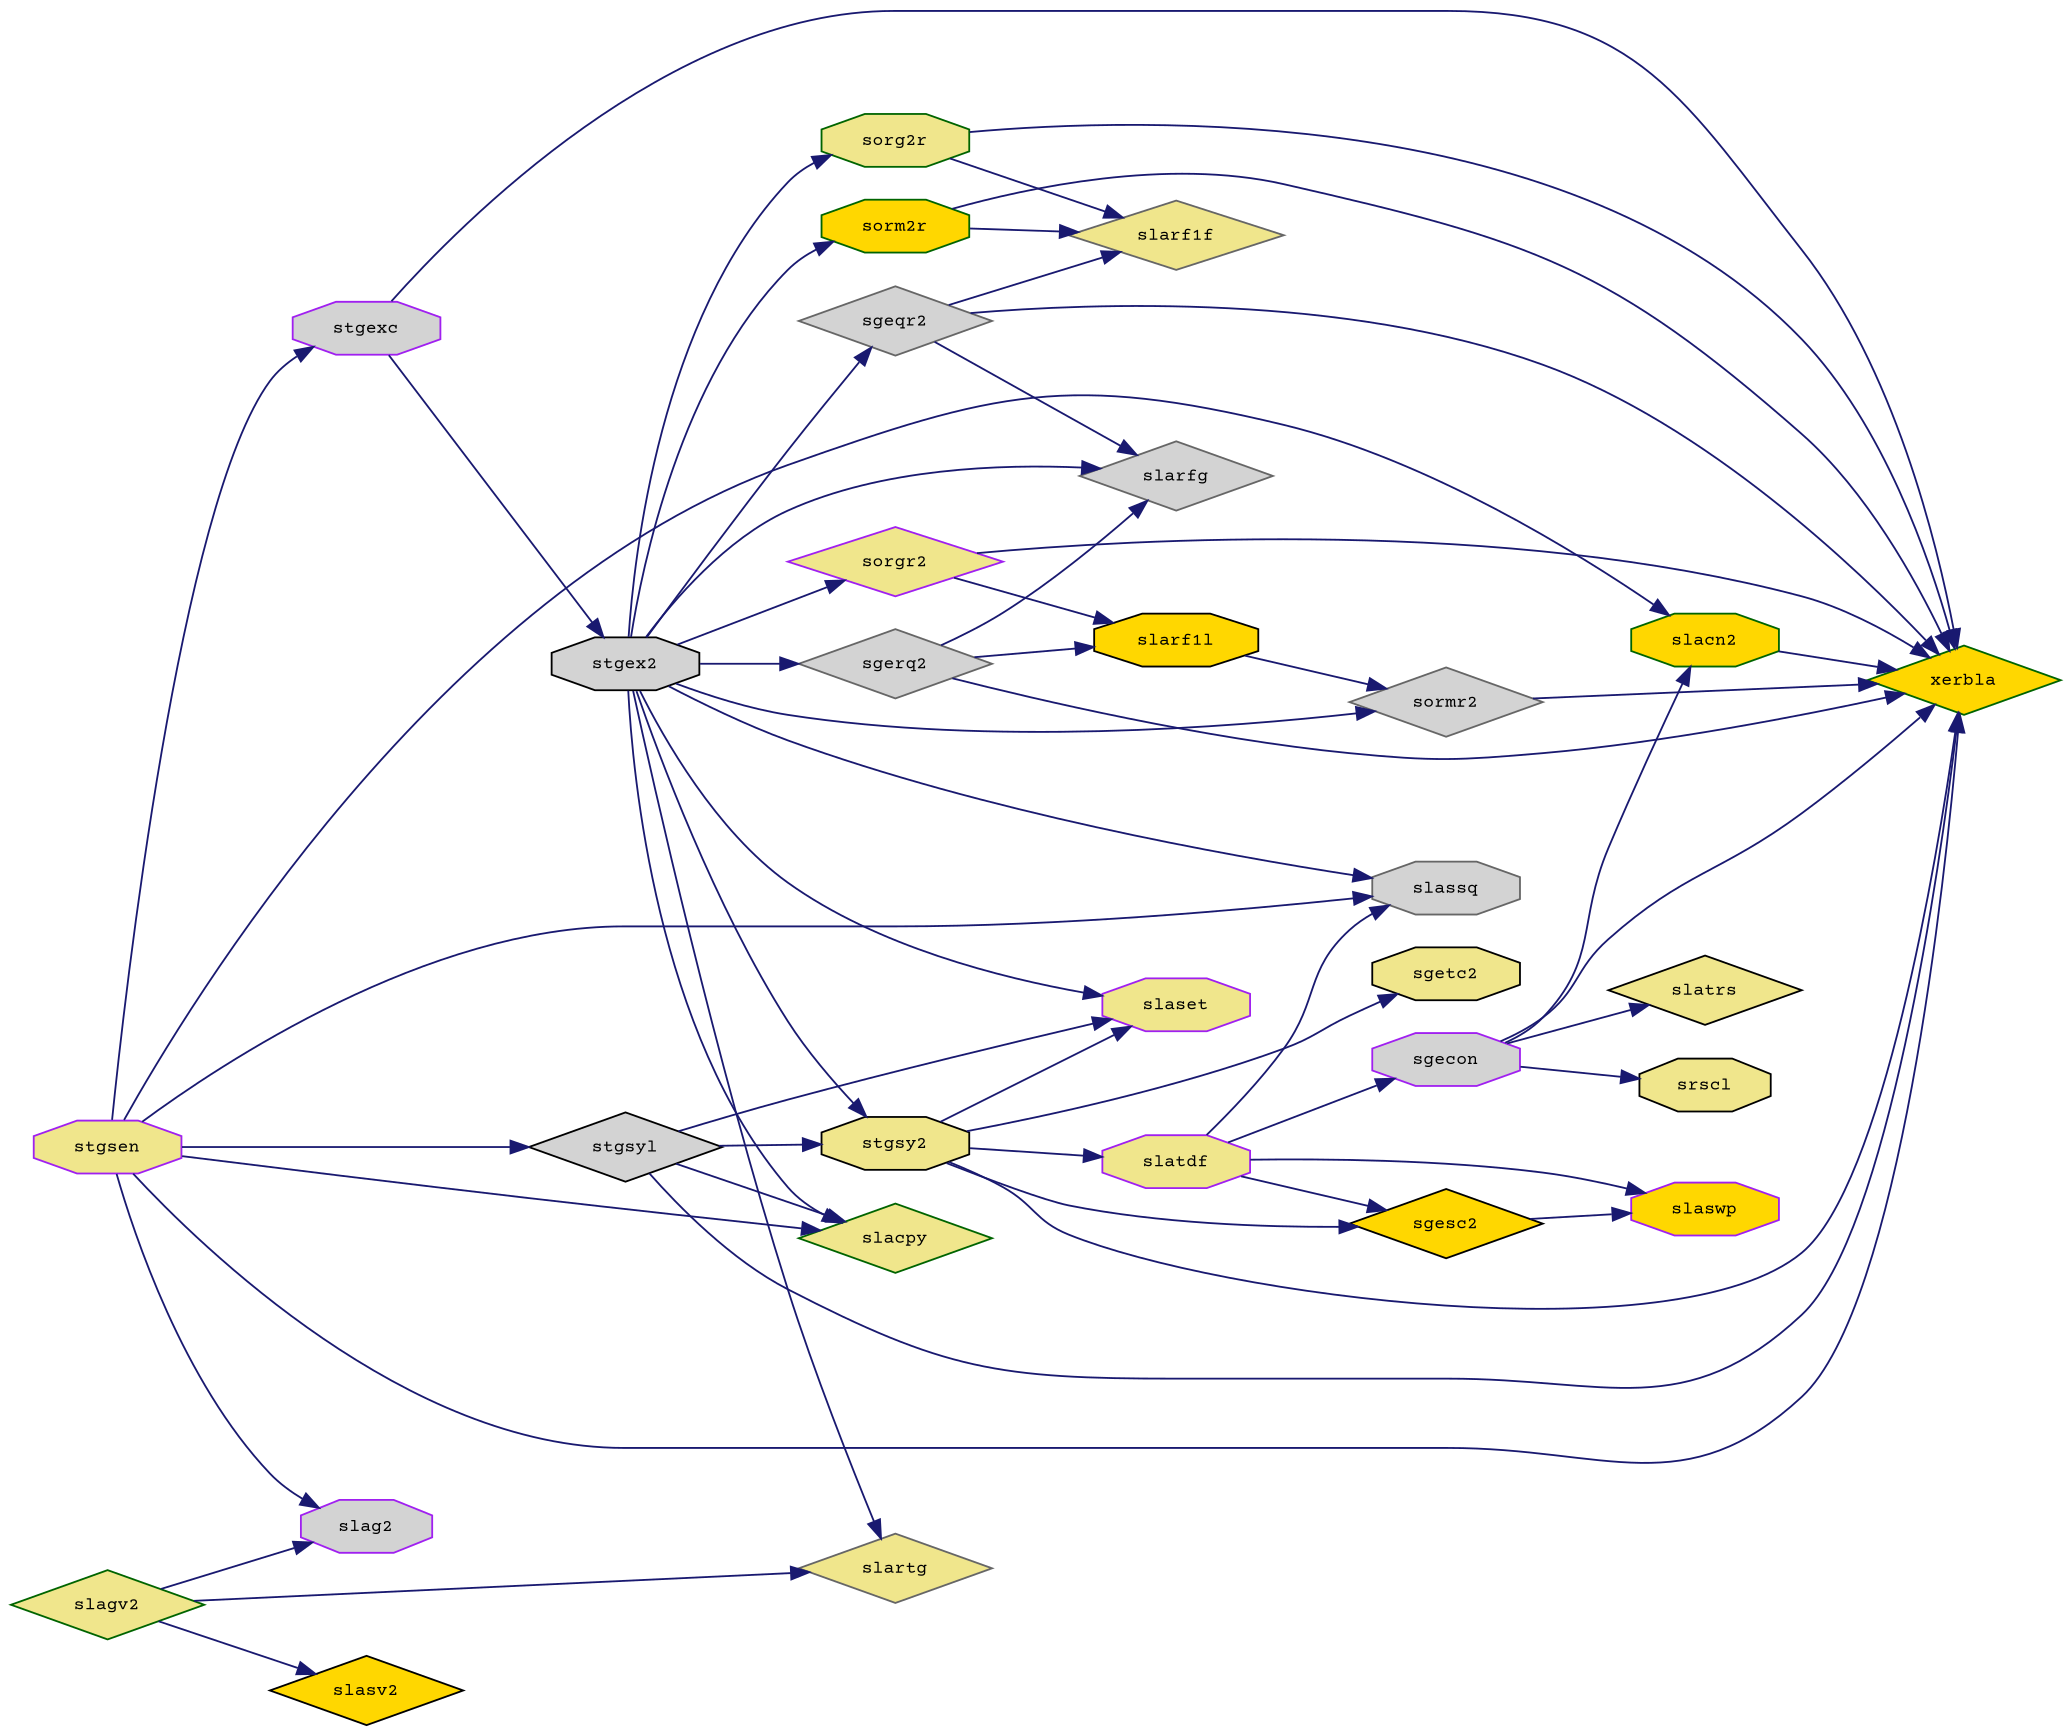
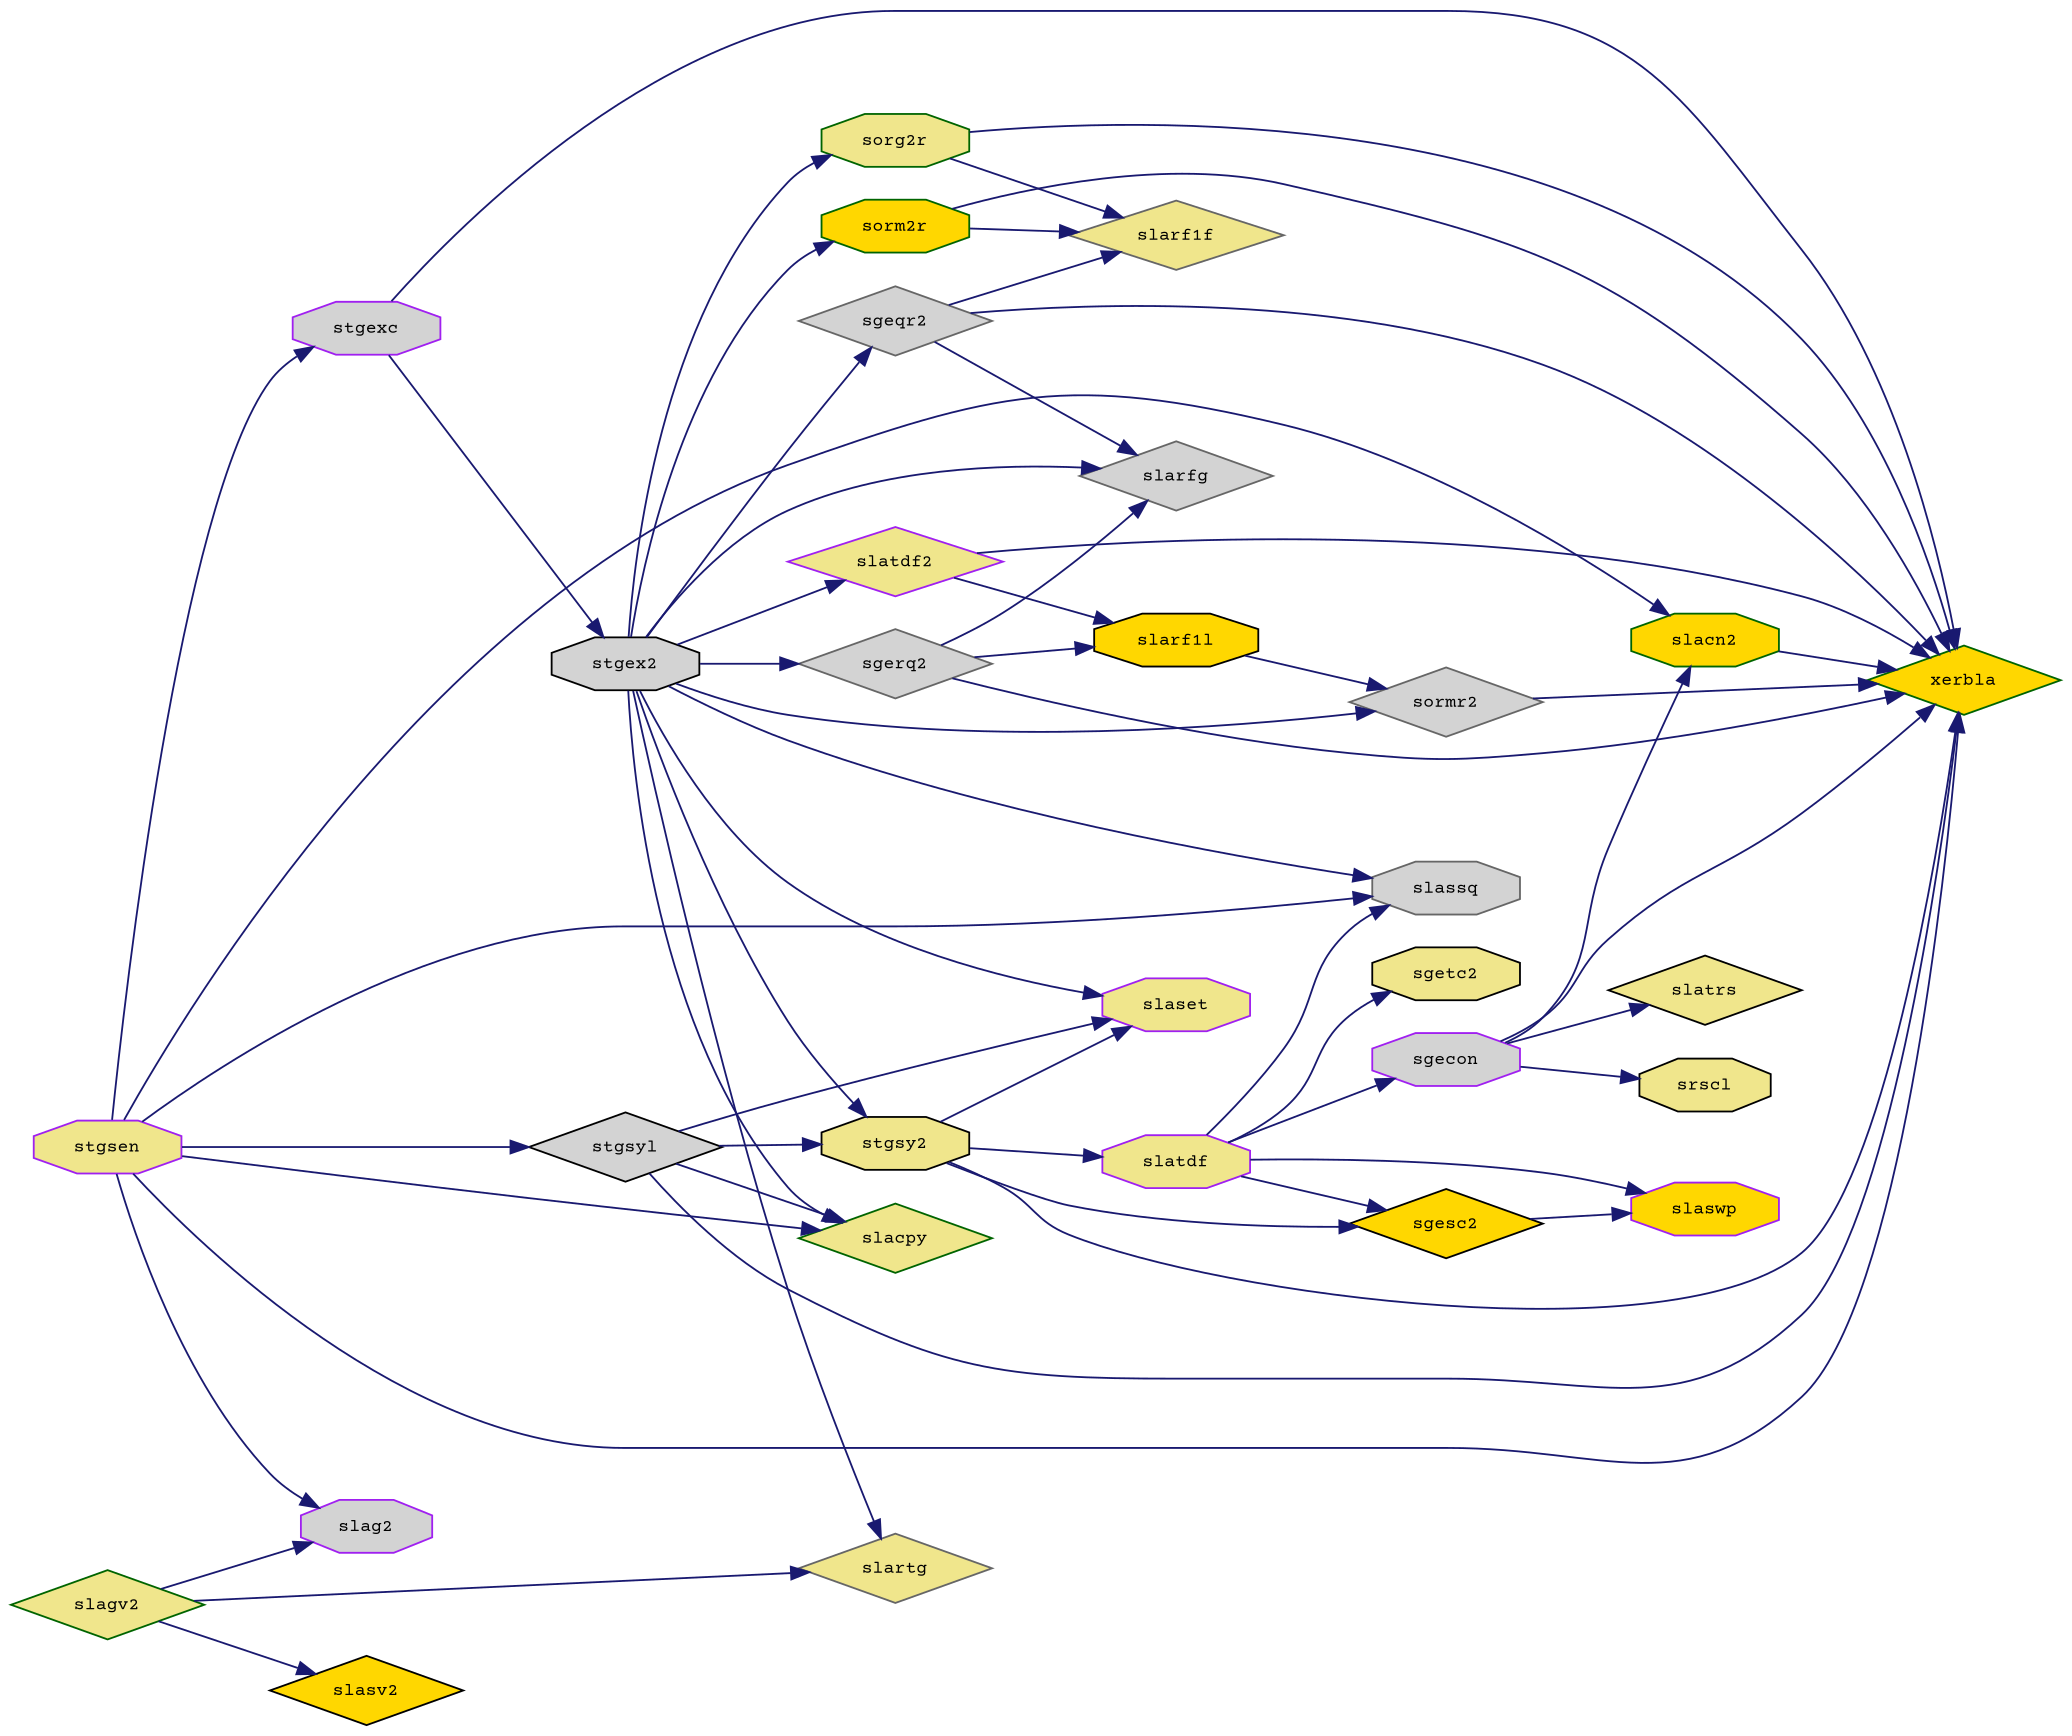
node "sorgr2": label "sorgr2" -> "slatdf2"
edge "stgsy2" -> "sgetc2": now "slatdf" -> "sgetc2"
